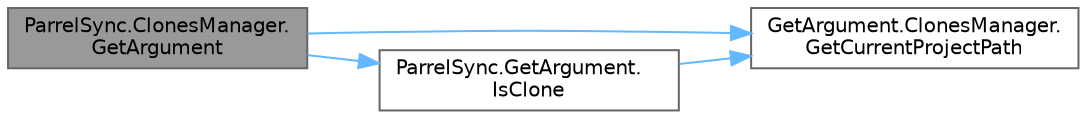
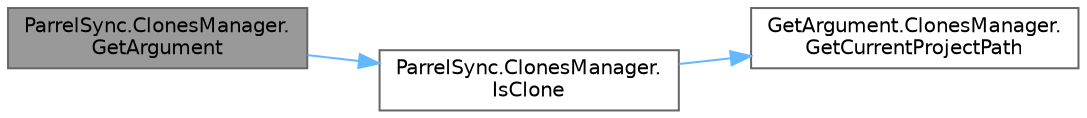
edge "ParrelSync.ClonesManager. GetArgument" -> "GetArgument.ClonesManager. GetCurrentProjectPath": removed
node "ParrelSync.GetArgument. IsClone": label "ParrelSync.GetArgument. IsClone" -> "ParrelSync.ClonesManager. IsClone"
